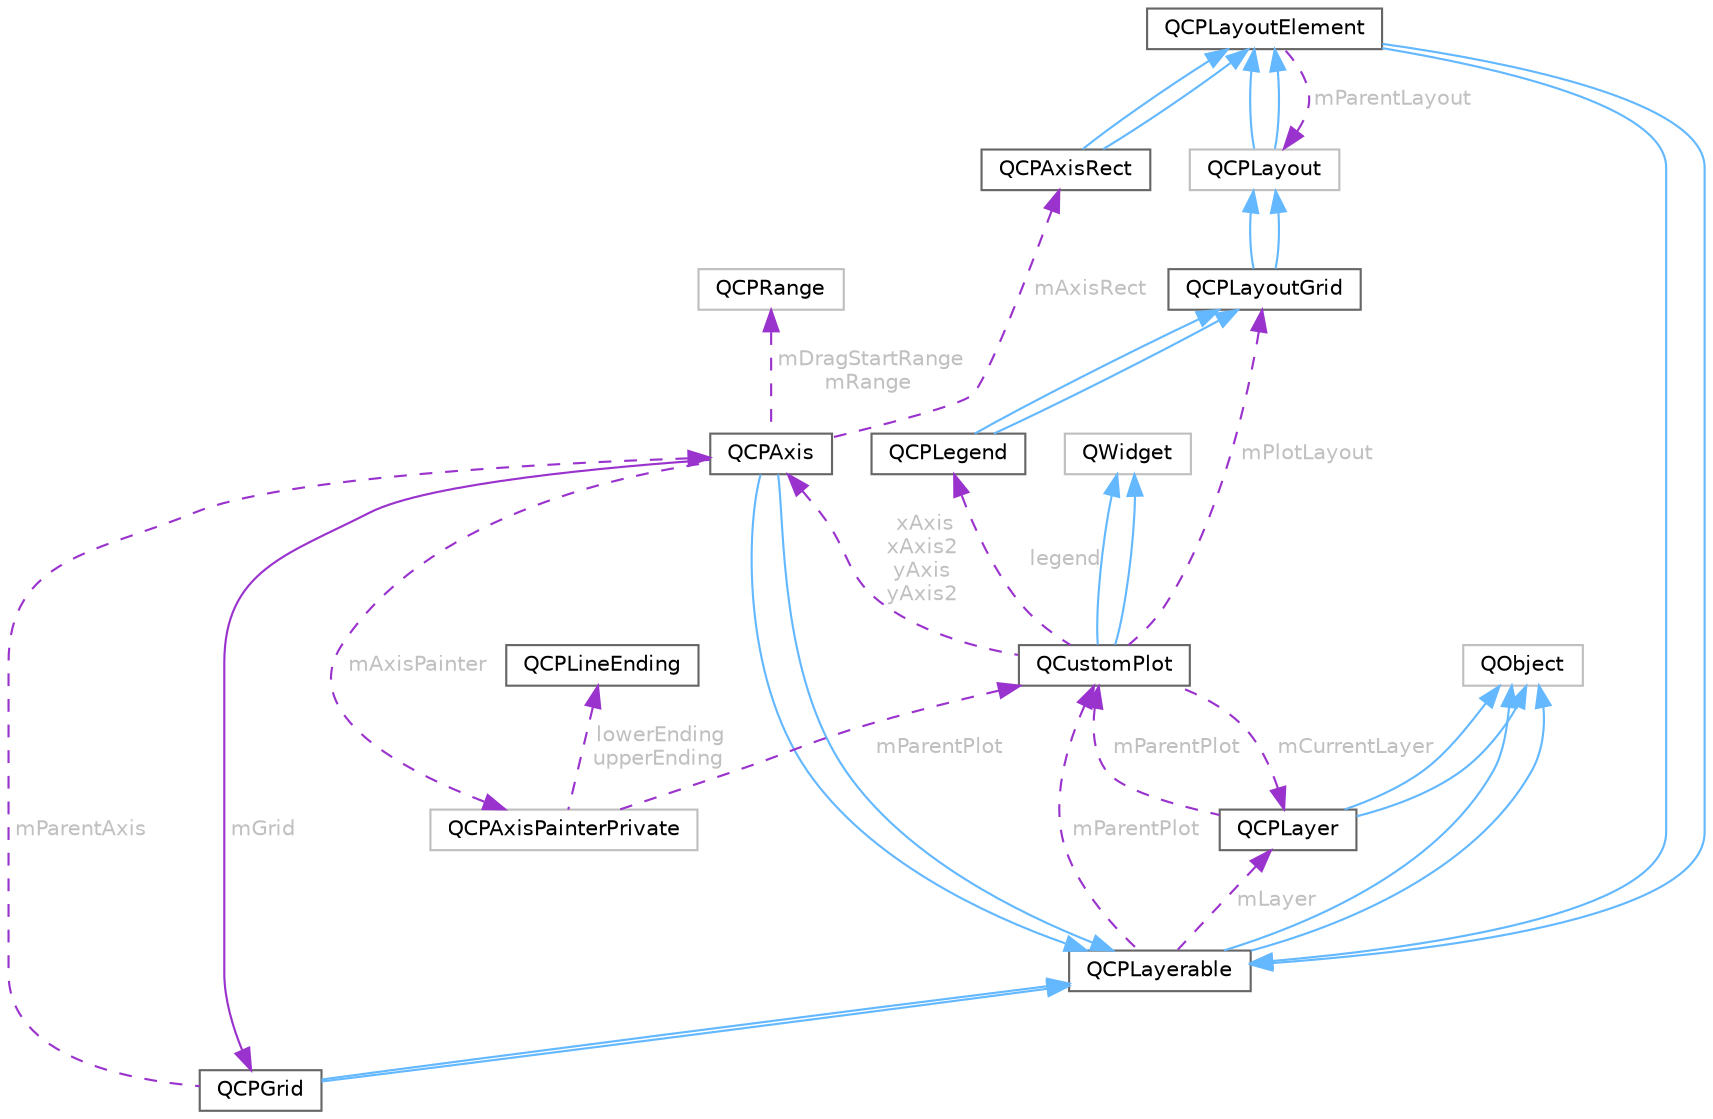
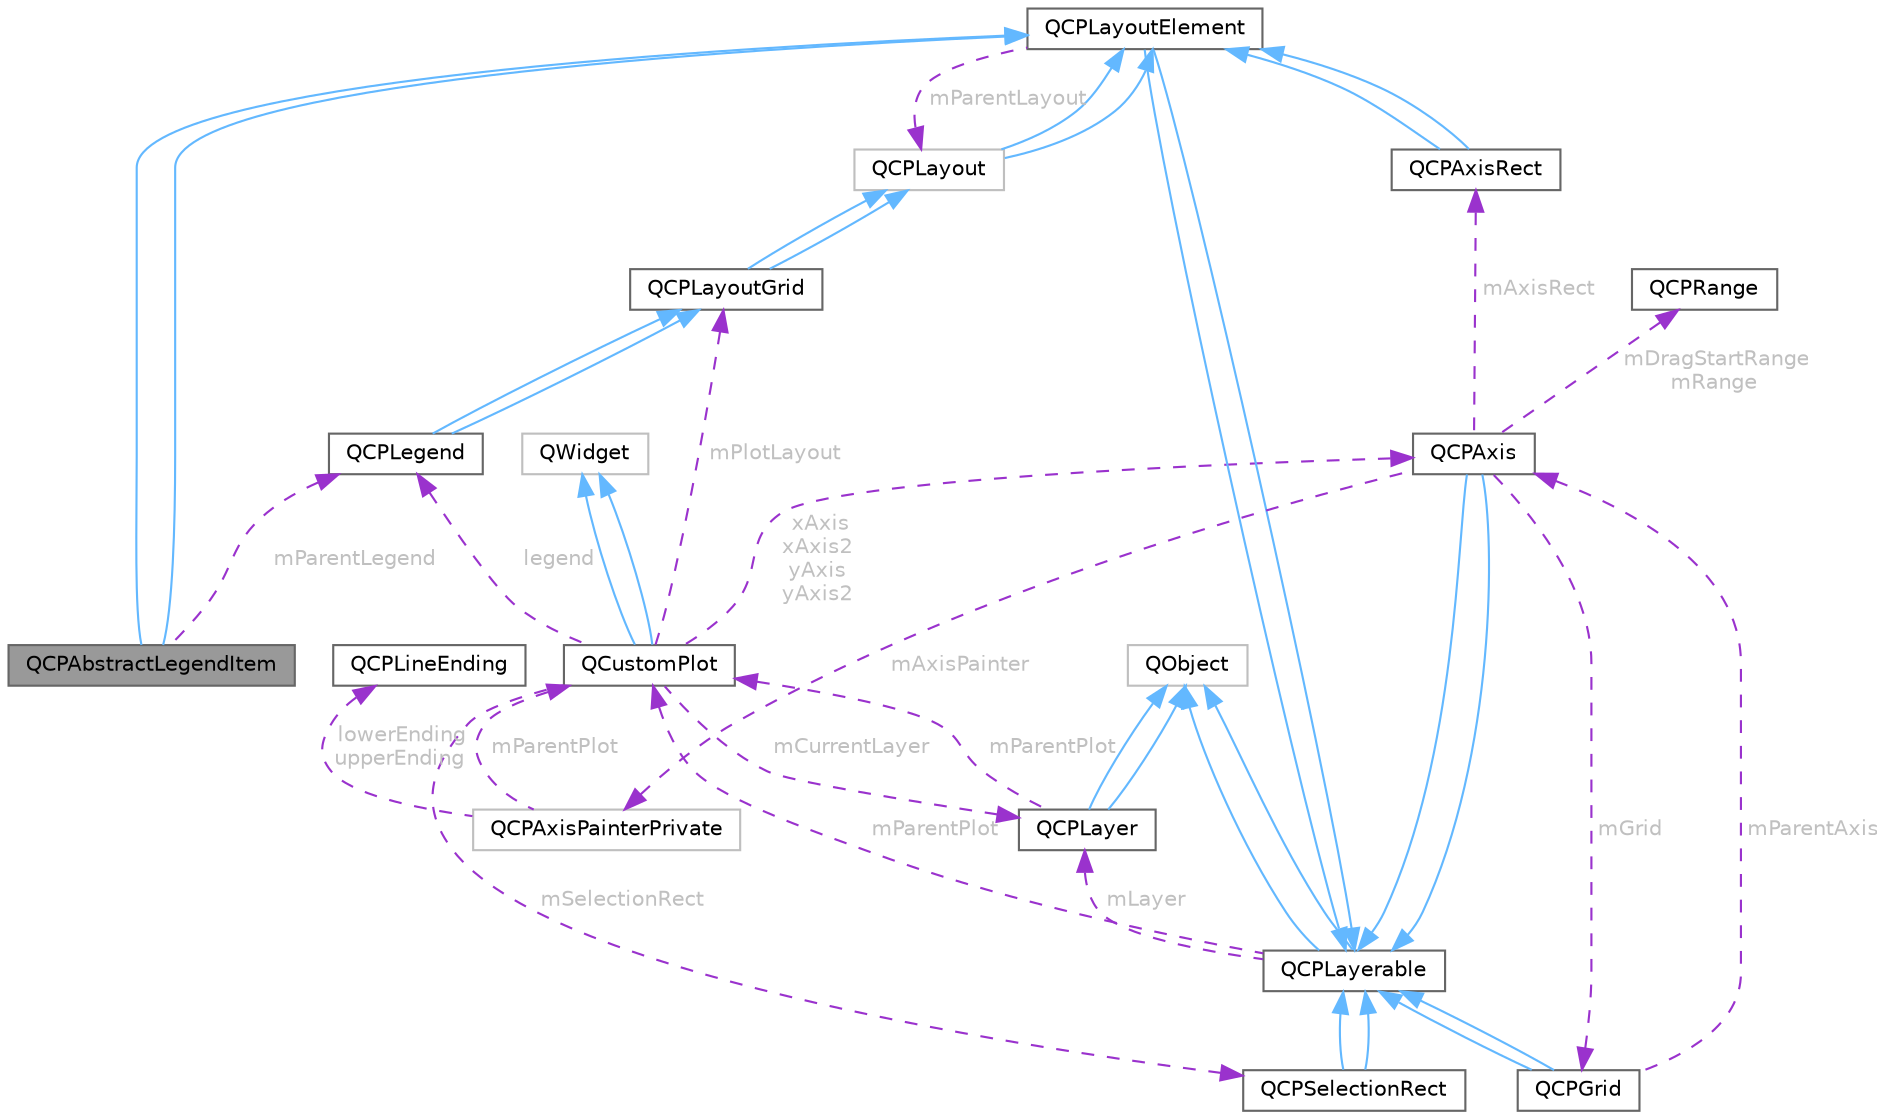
node "QCPRange": color grey75 -> gray40
edge "QCPAxis" -> "QCPGrid": style solid -> dashed
node "QCPAbstractLegendItem": added
node "QCPSelectionRect": added
